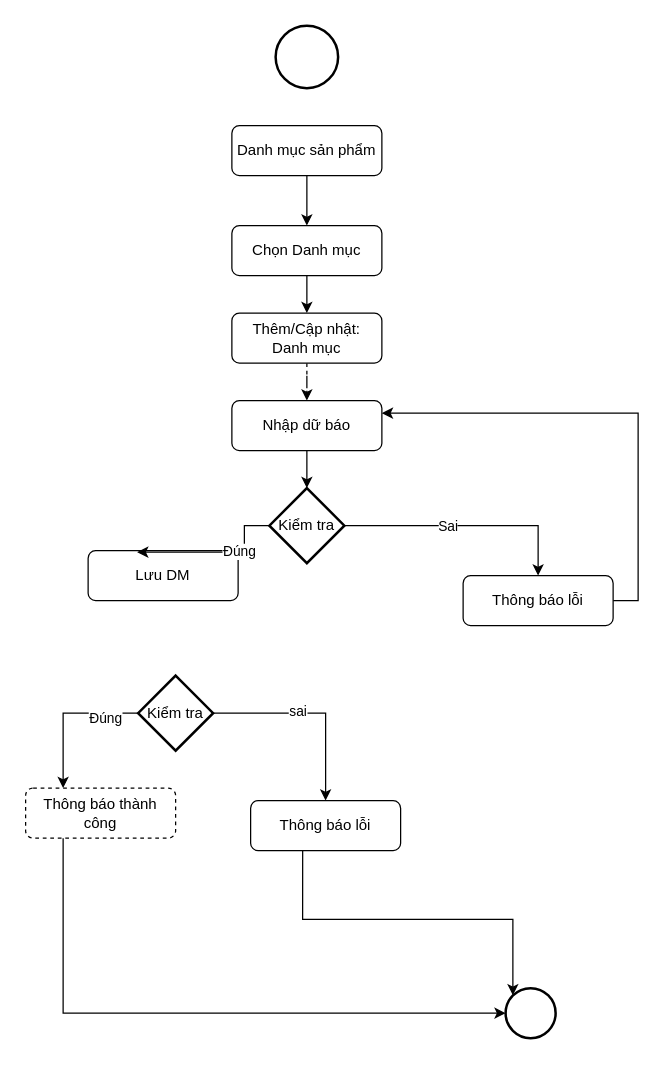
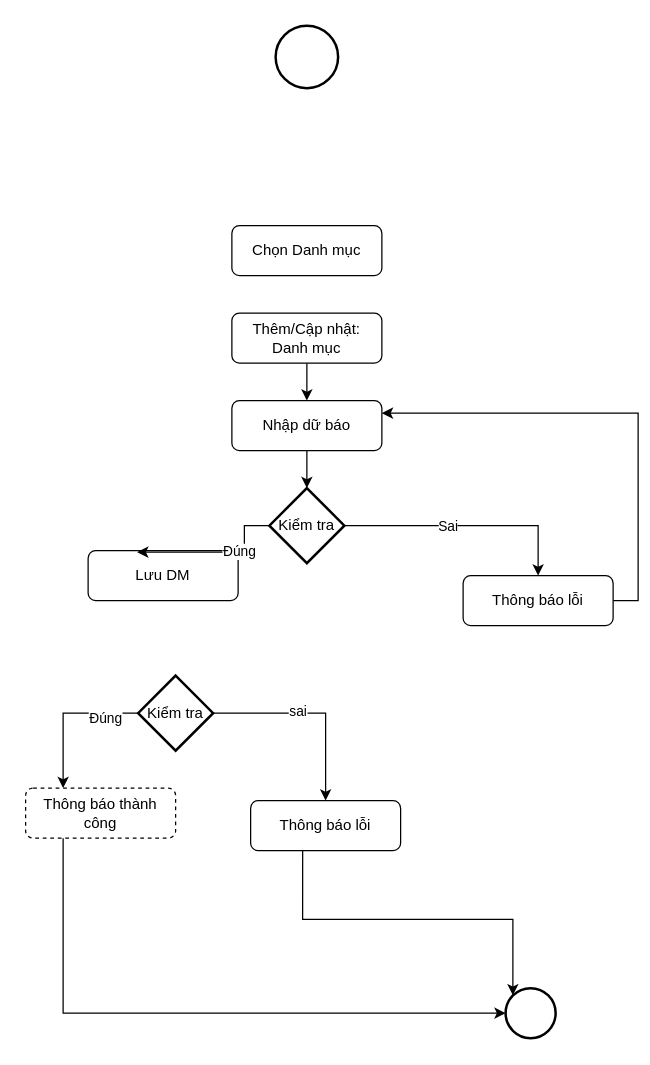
node "Danh mục sản phẩm": removed
edge "Danh mục sản phẩm" -> "Chọn Danh mục": removed
edge "Chọn Danh mục" -> "Thêm/Cập nhật: Danh mục": removed
edge "Thêm/Cập nhật: Danh mục" -> "Nhập dữ báo": style dashed -> solid
